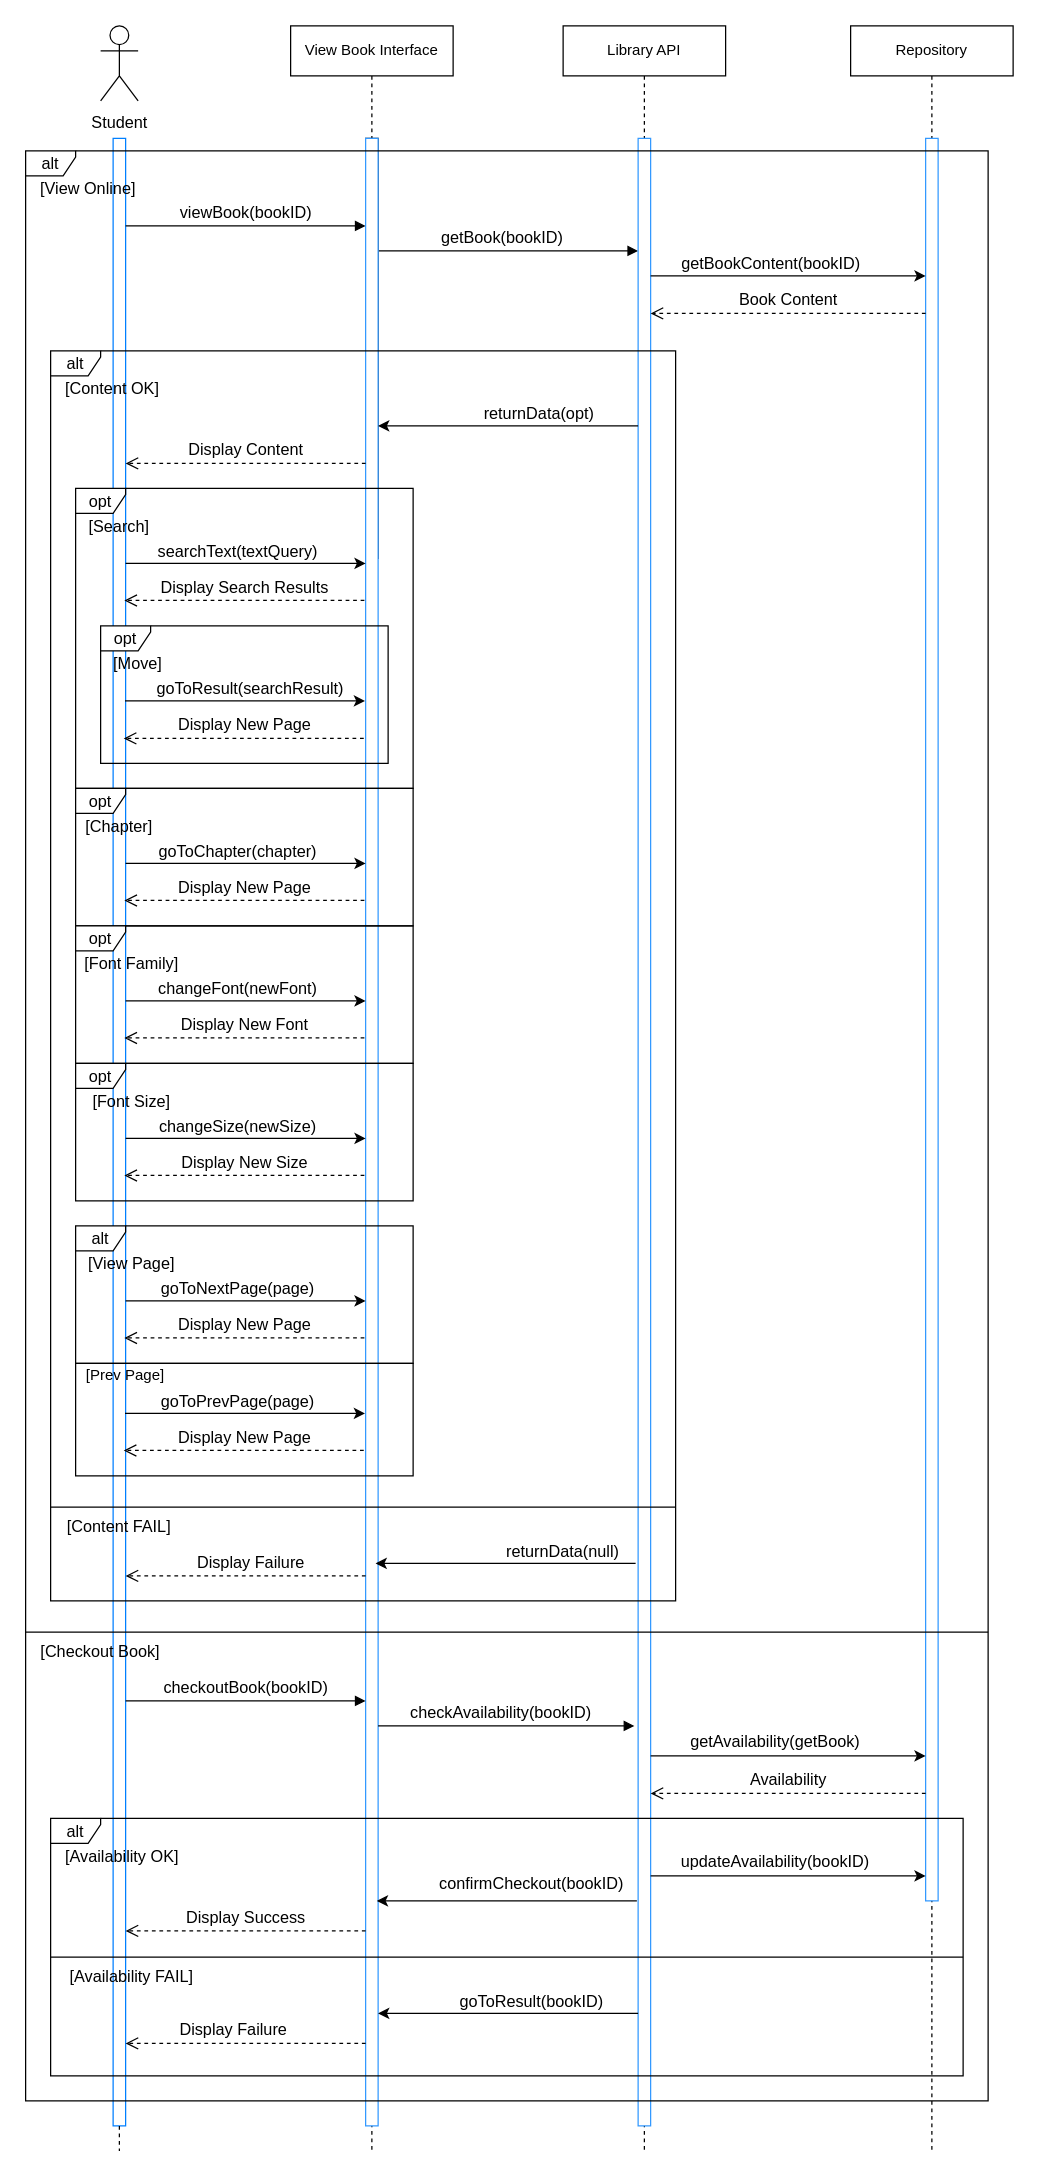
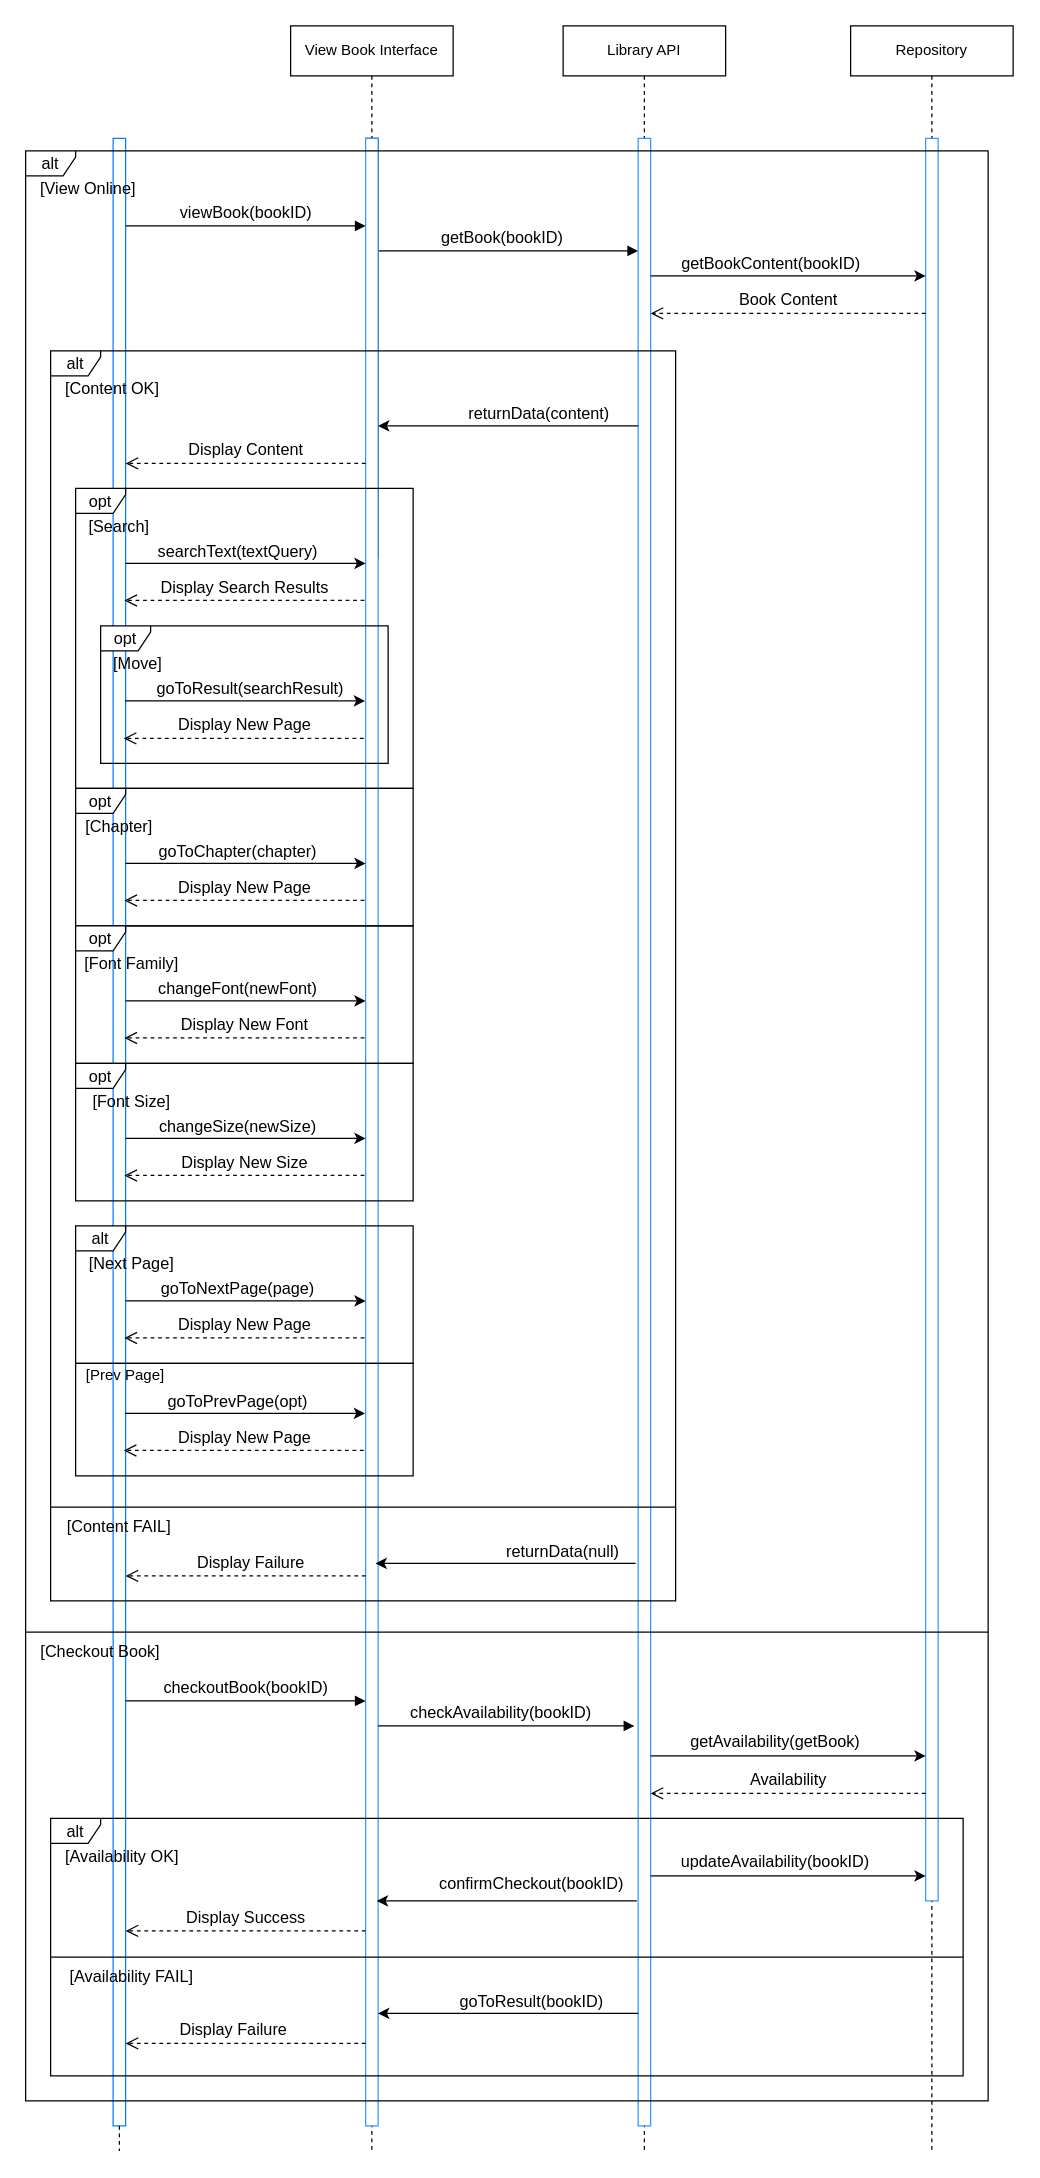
node "Student": removed
node "returnData(opt)": label "returnData(opt)" -> "returnData(content)"
node "[View Page]": label "[View Page]" -> "[Next Page]"
node "goToPrevPage(page)": label "goToPrevPage(page)" -> "goToPrevPage(opt)"
